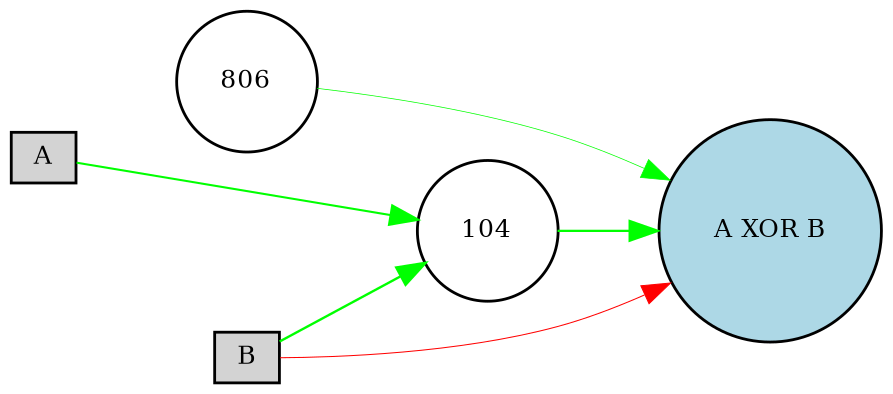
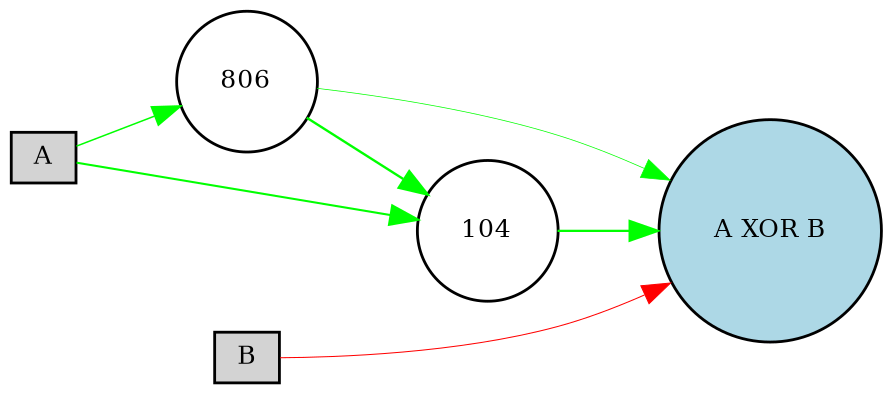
edge "A" -> "806": added
edge "B" -> "104": now "806" -> "104"
